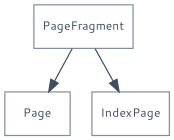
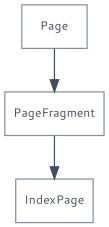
edge "PageFragment" -> "Page": reversed
